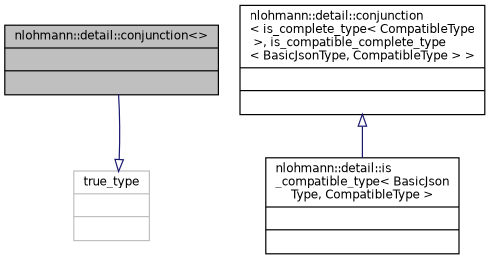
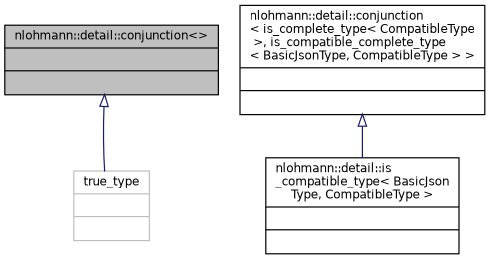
edge "nlohmann::detail::conjunction<>" -> "true_type": reversed
